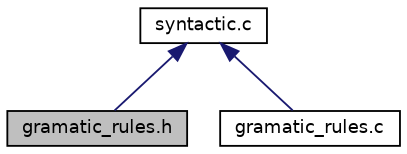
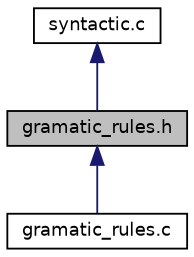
edge "gramatic_rules.c" -> "syntactic.c": now "gramatic_rules.c" -> "gramatic_rules.h"
